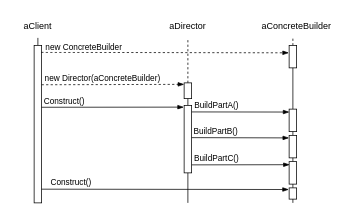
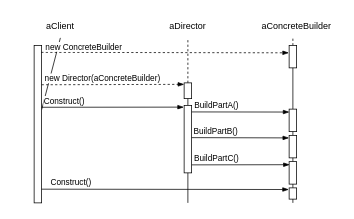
node "aClient": moved (38, 27) -> (60, 27)
